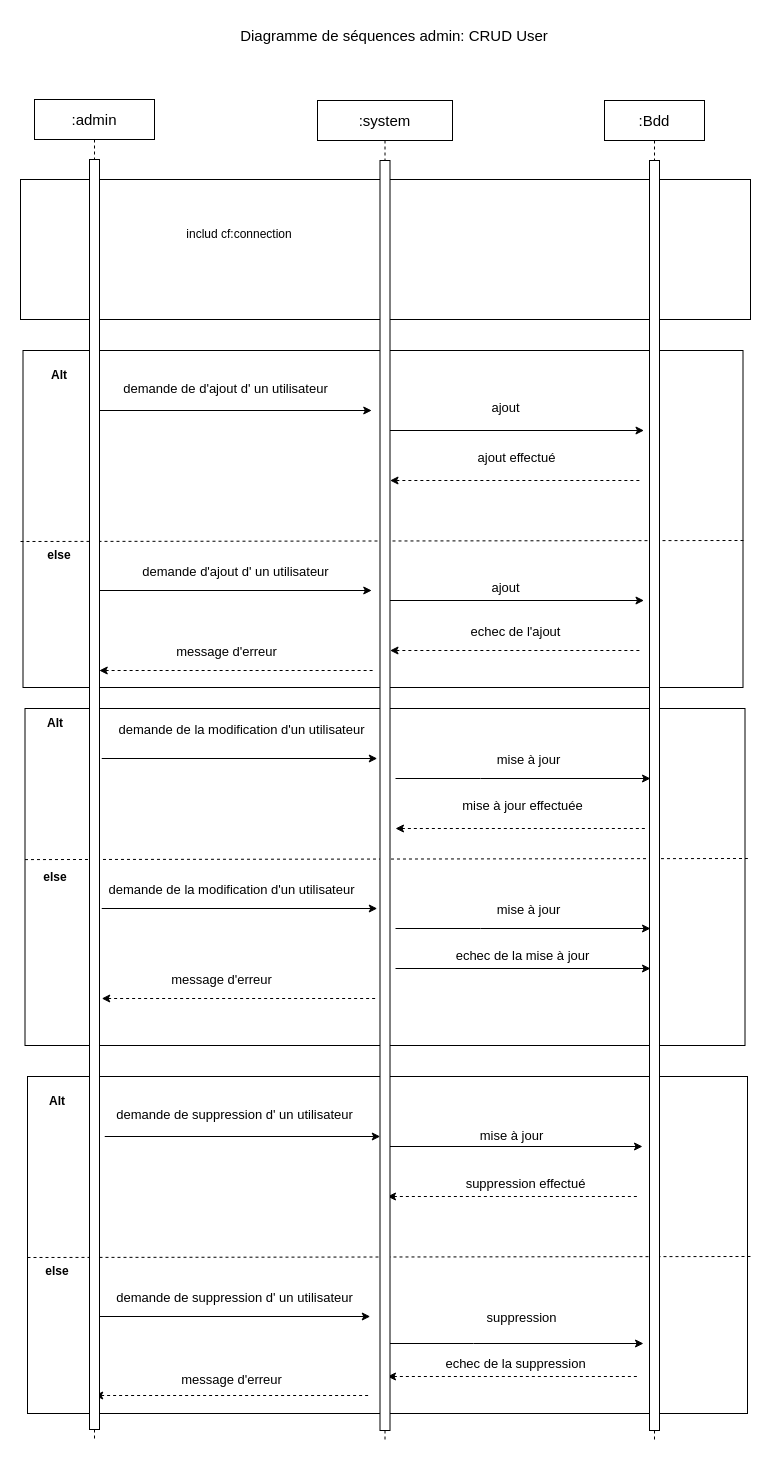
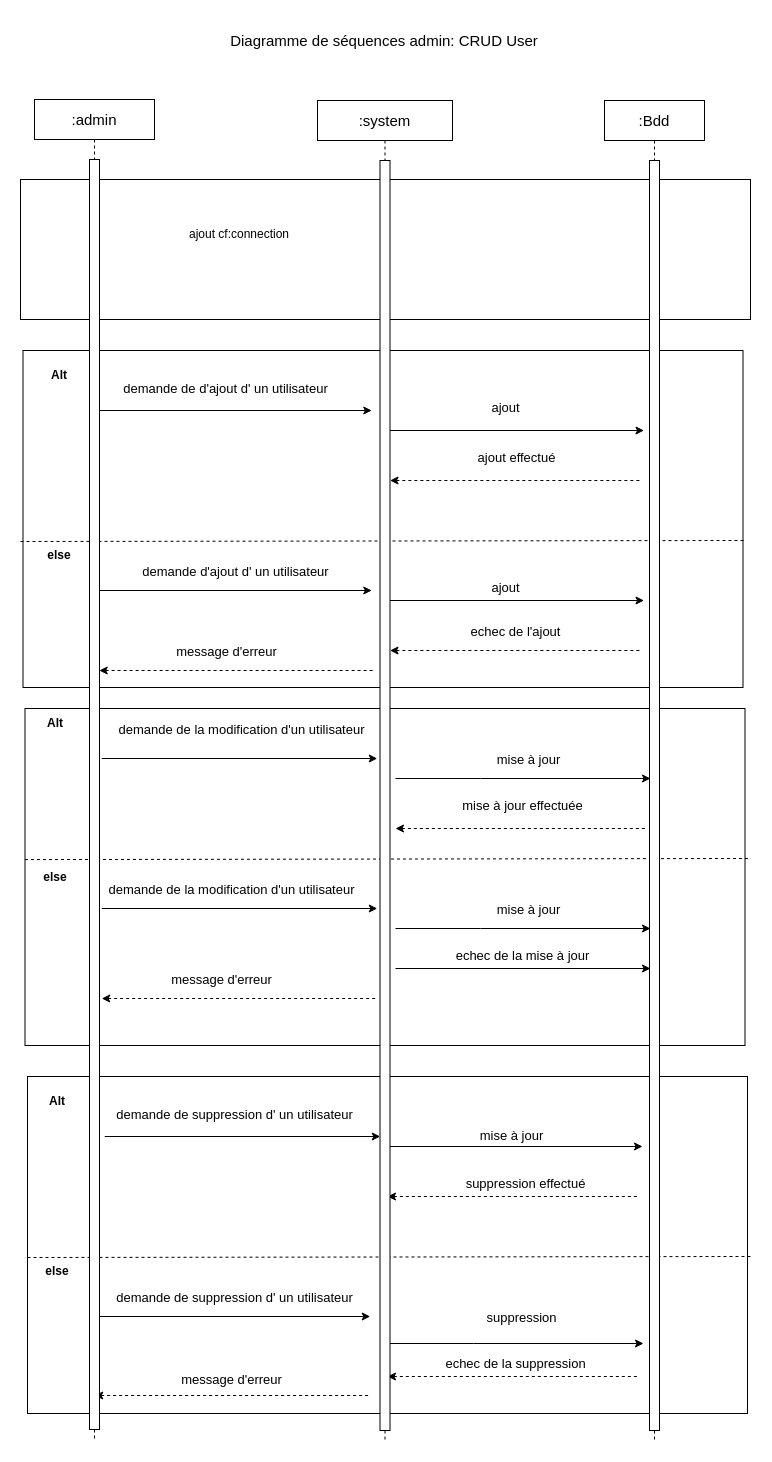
node "Diagramme de séquences admin: CRUD User": moved (395, 36) -> (385, 41)
node "includ cf:connection": label "includ cf:connection" -> "ajout cf:connection"
